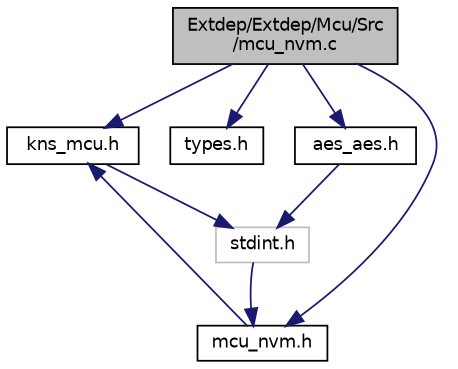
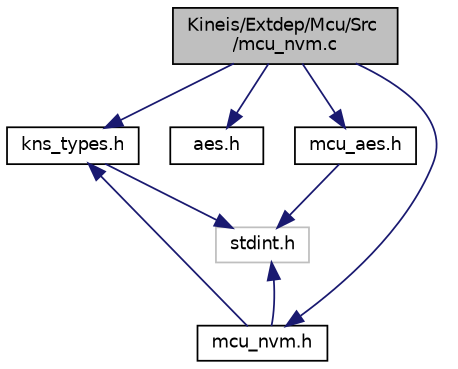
node "Extdep/Extdep/Mcu/Src /mcu_nvm.c": label "Extdep/Extdep/Mcu/Src /mcu_nvm.c" -> "Kineis/Extdep/Mcu/Src /mcu_nvm.c"
node "kns_mcu.h": label "kns_mcu.h" -> "kns_types.h"
node "types.h": label "types.h" -> "aes.h"
node "aes_aes.h": label "aes_aes.h" -> "mcu_aes.h"
edge "stdint.h" -> "mcu_nvm.h": reversed
